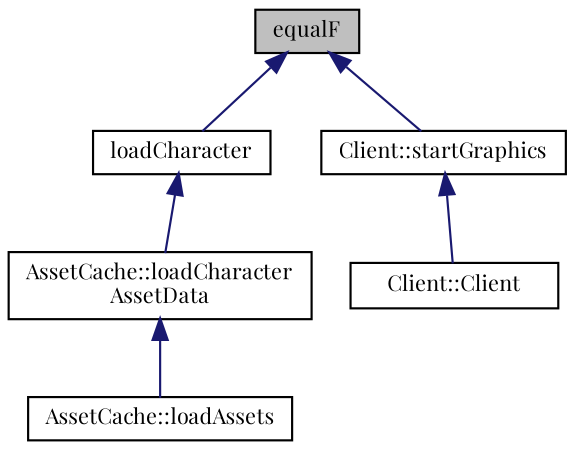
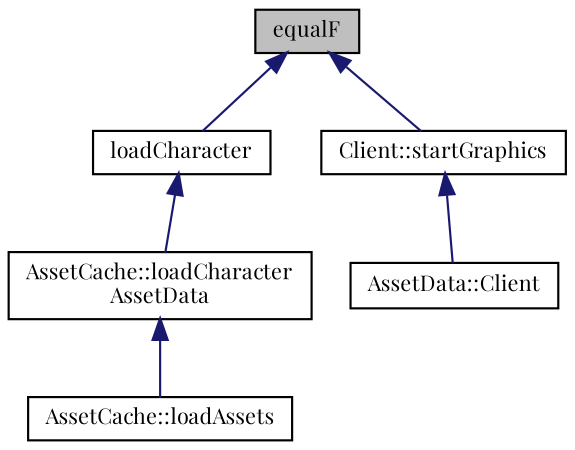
node "Client::Client": label "Client::Client" -> "AssetData::Client"
